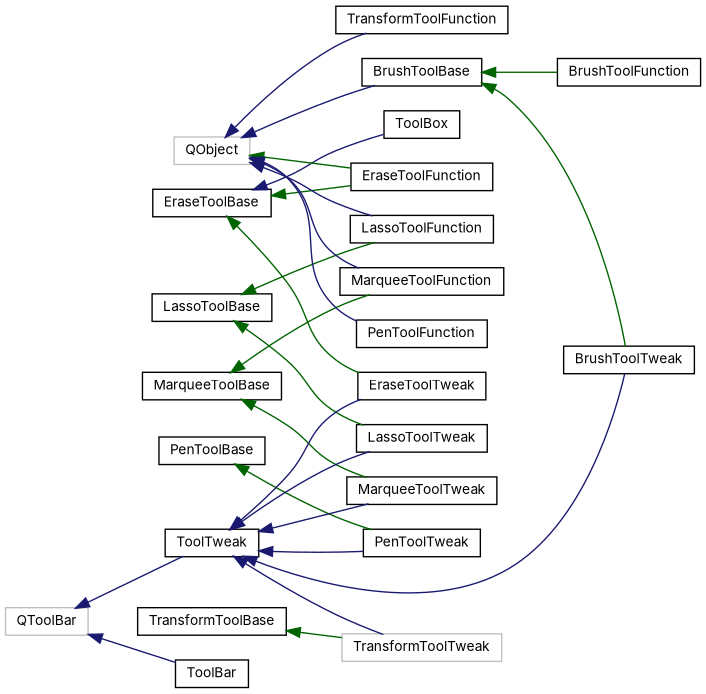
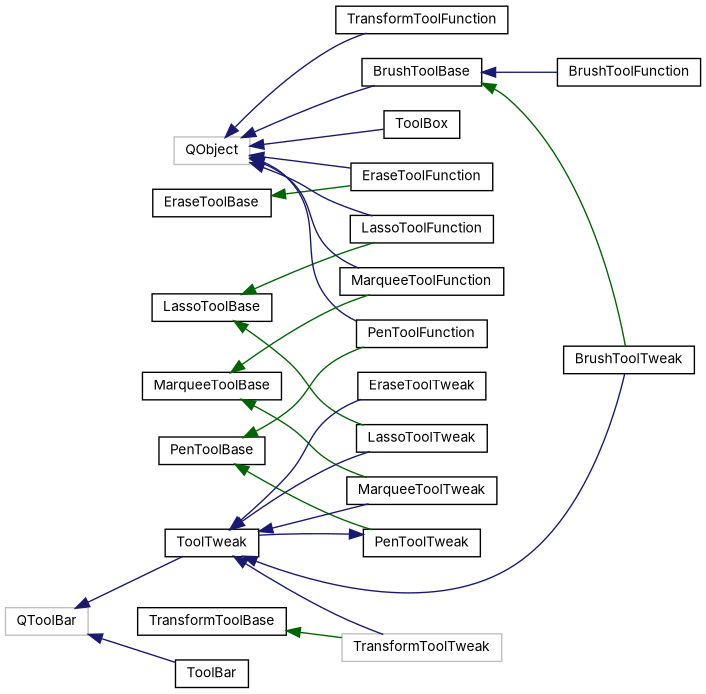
edge "BrushToolFunction" -> "BrushToolBase": color darkgreen -> midnightblue
edge "ToolBox" -> "EraseToolBase": now "ToolBox" -> "QObject"
edge "EraseToolFunction" -> "QObject": color darkgreen -> midnightblue
edge "EraseToolTweak" -> "EraseToolBase": removed
edge "PenToolFunction" -> "PenToolBase": added
edge "PenToolTweak" -> "ToolTweak": reversed
